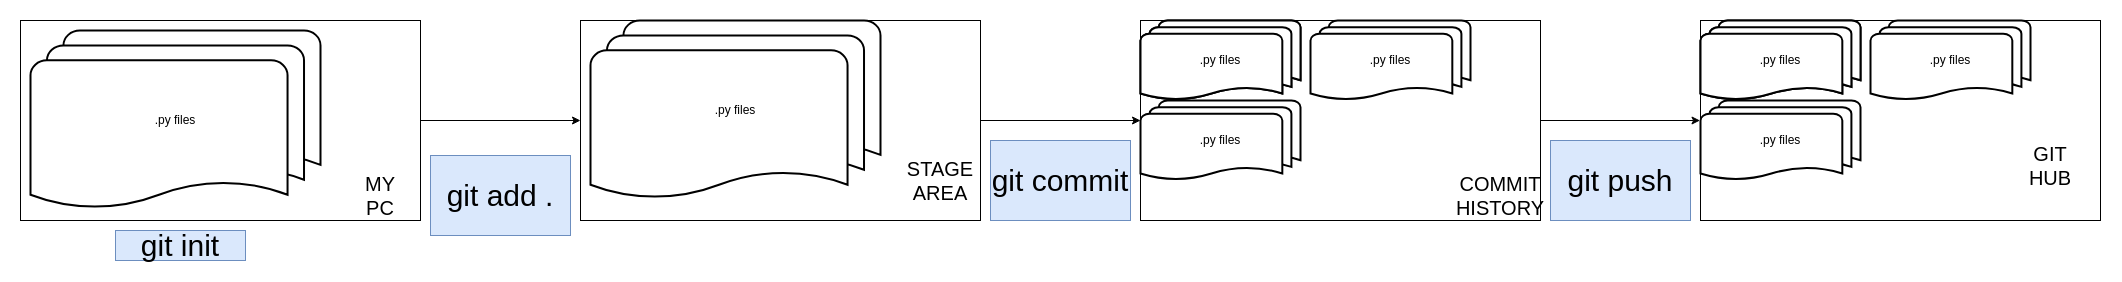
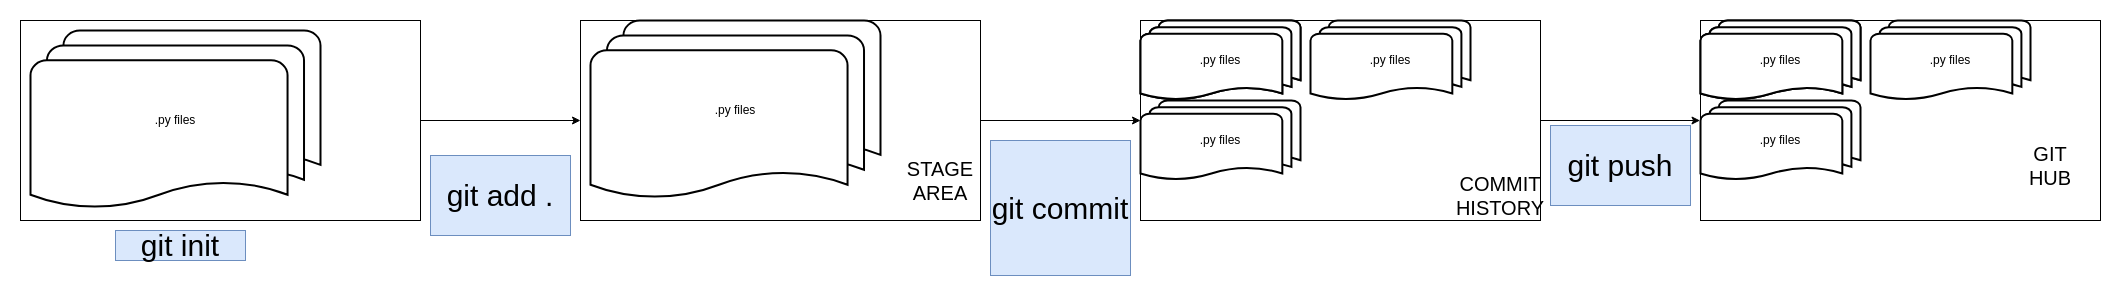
node "git commit": size 140x80 -> 140x135
node "git push": moved (1621, 181) -> (1621, 166)
node "MY PC": removed
